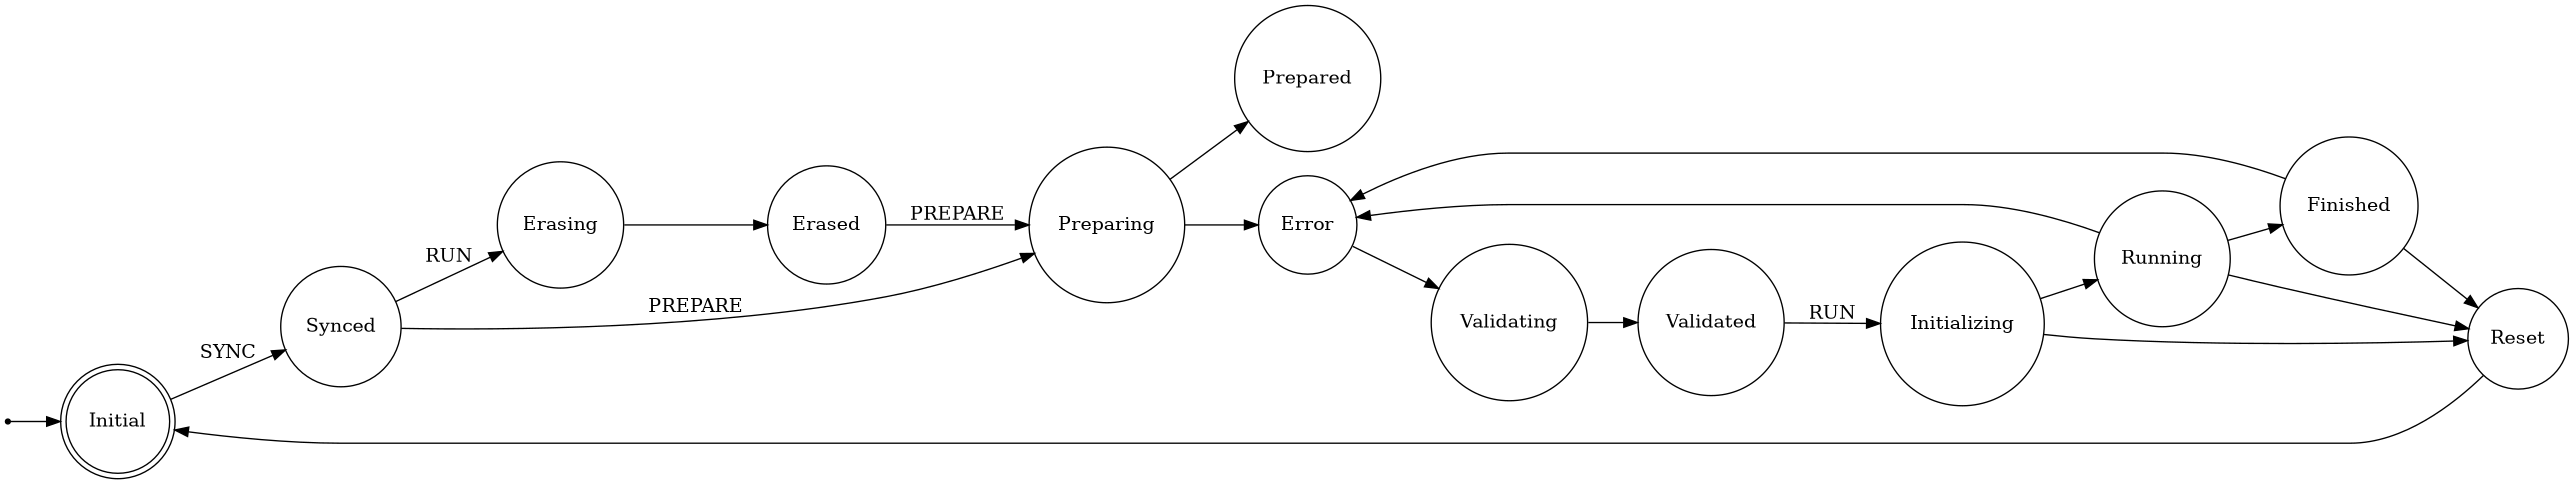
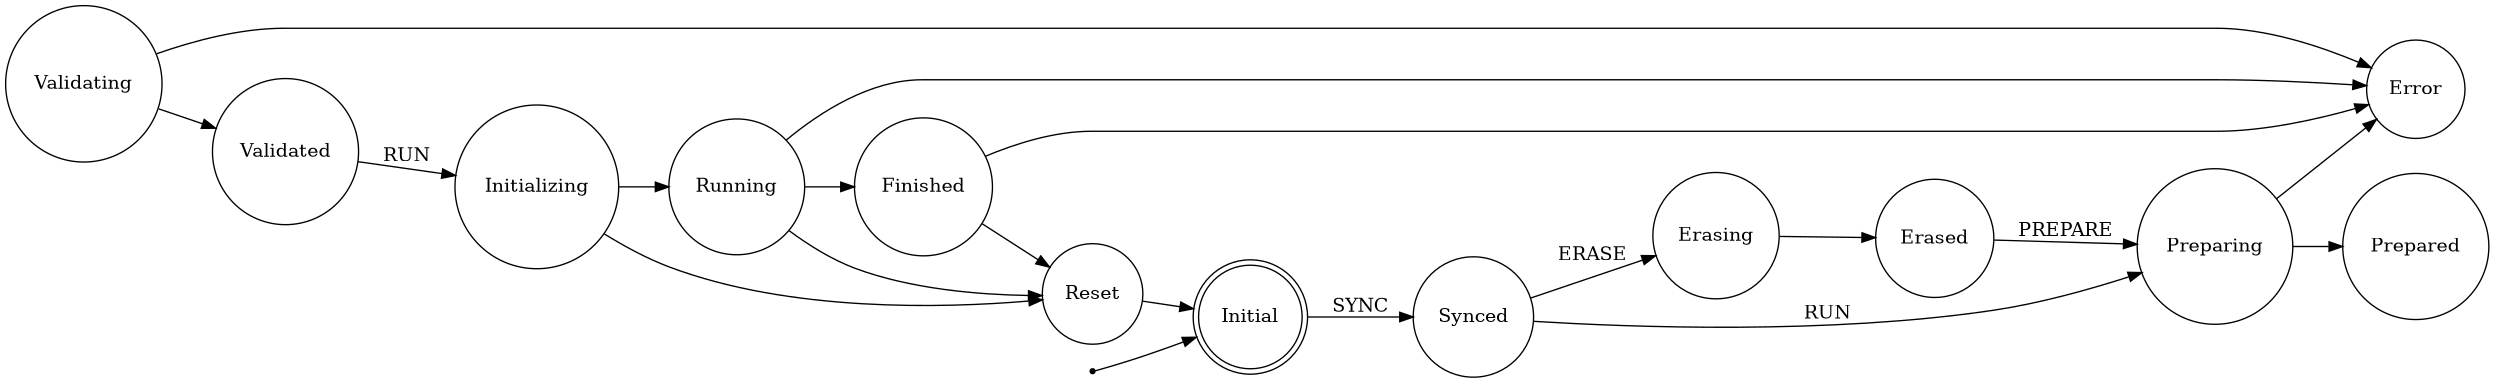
edge "Synced" -> "Erasing": label "RUN" -> "ERASE"
edge "Error" -> "Validating": reversed
edge "Synced" -> "Preparing": label "PREPARE" -> "RUN"
